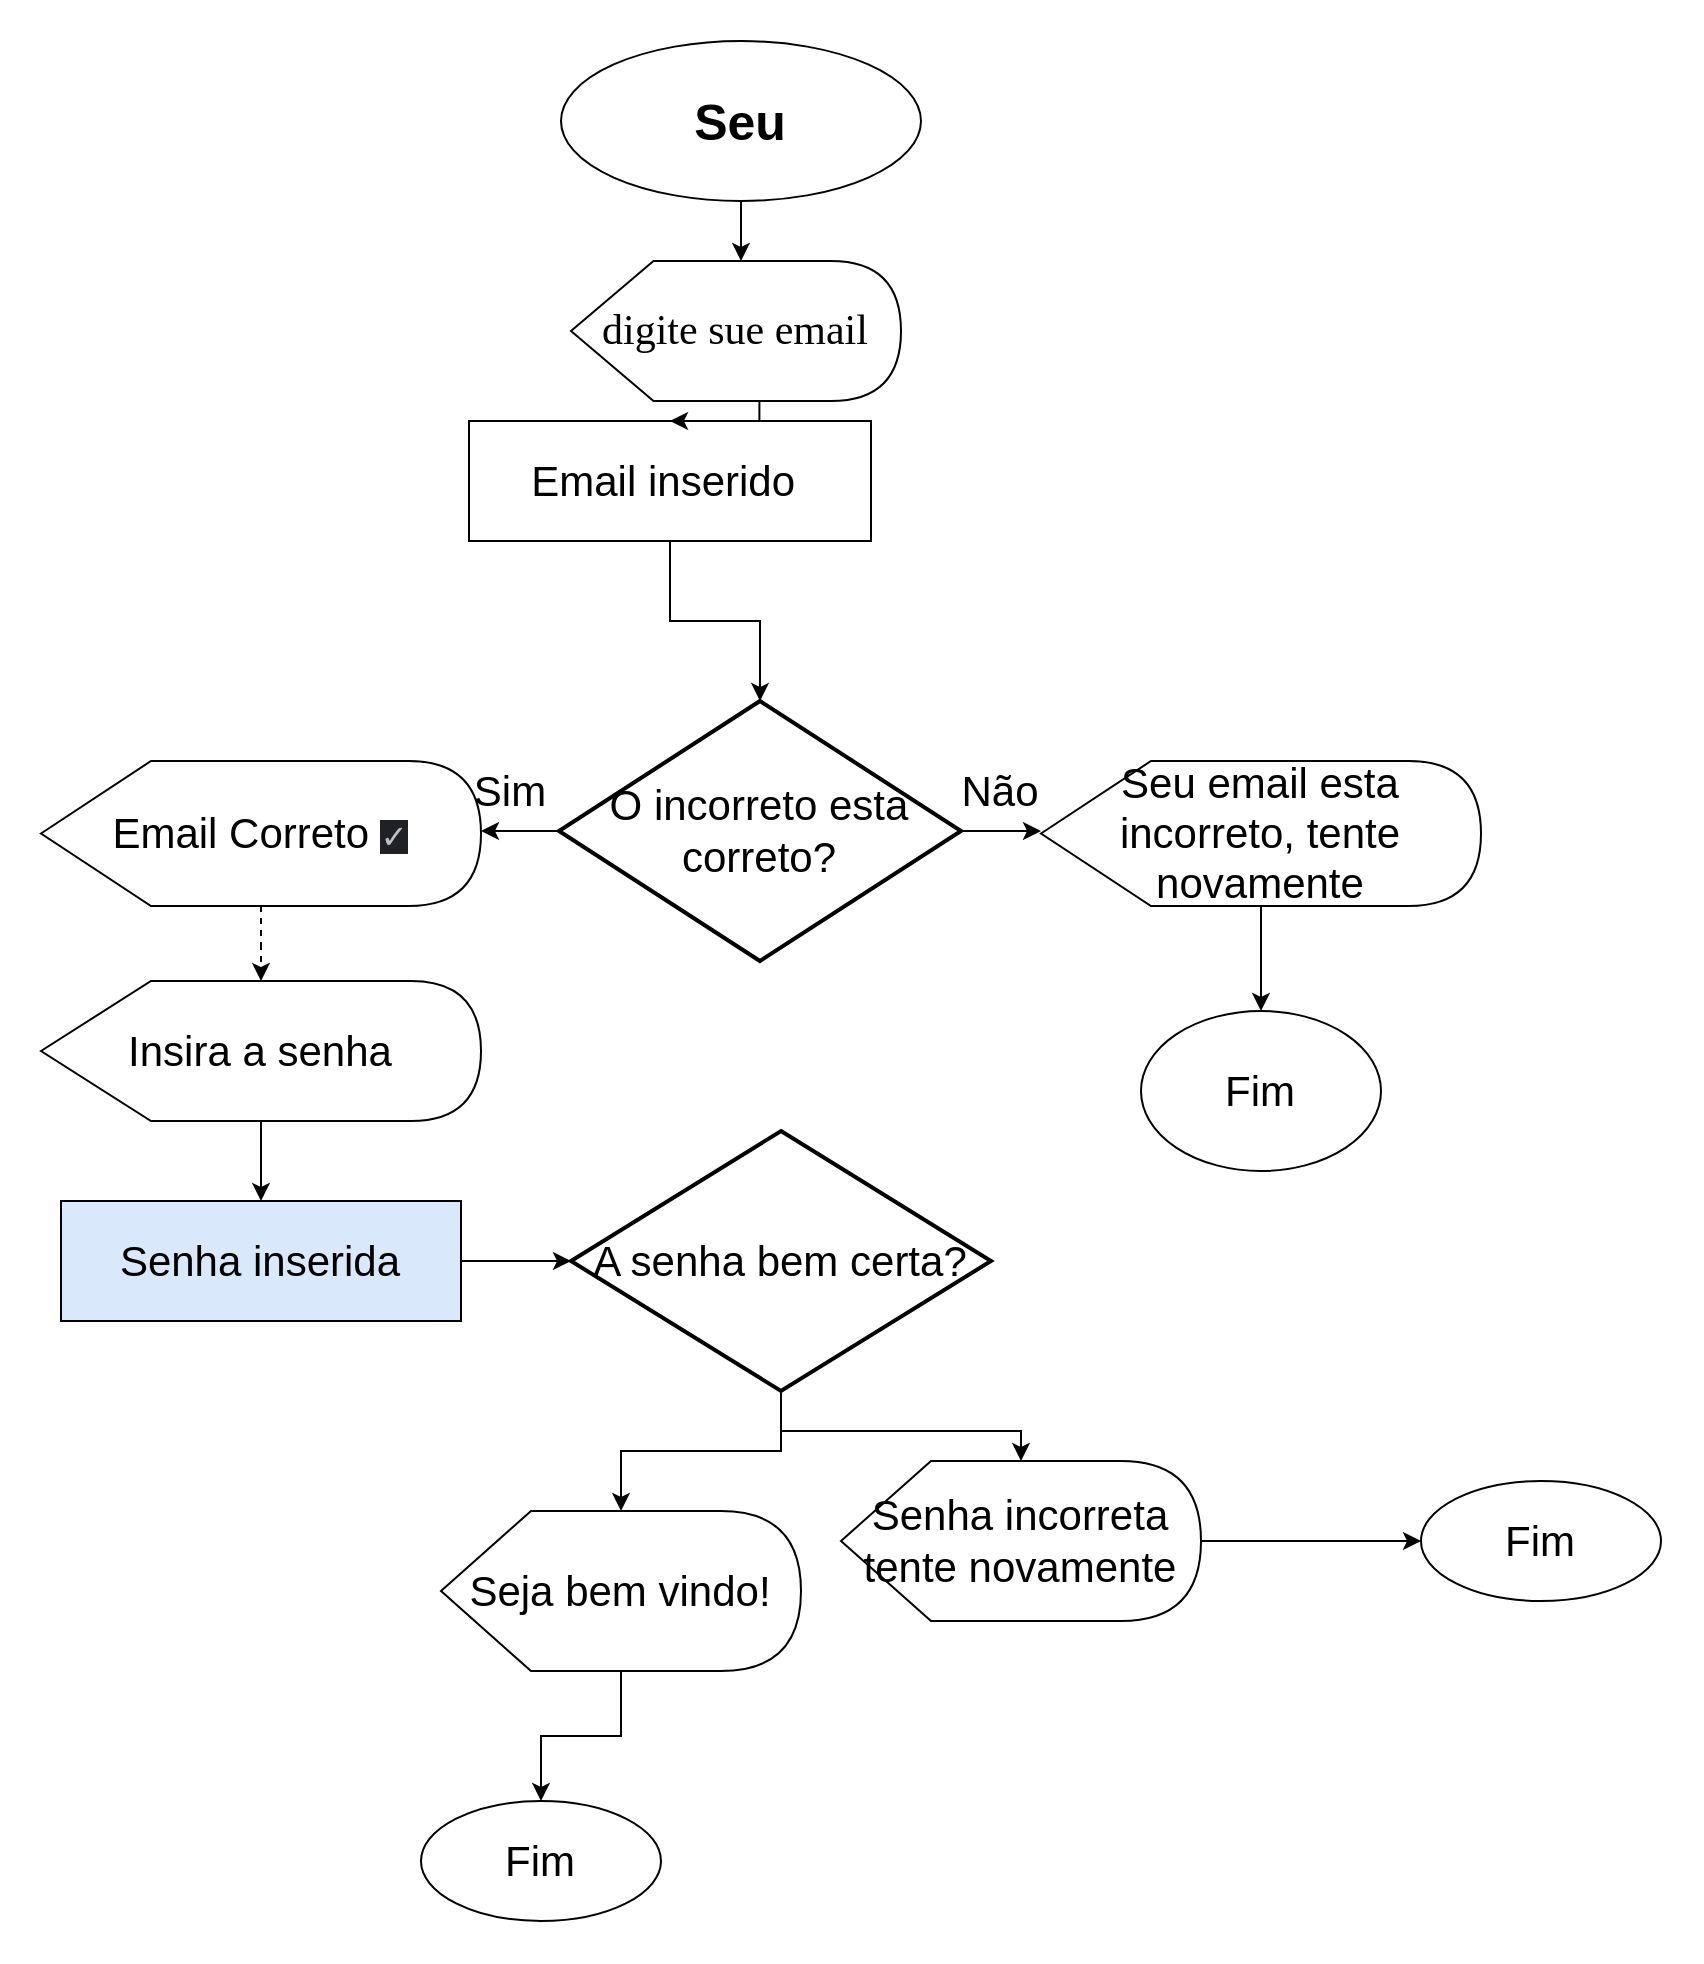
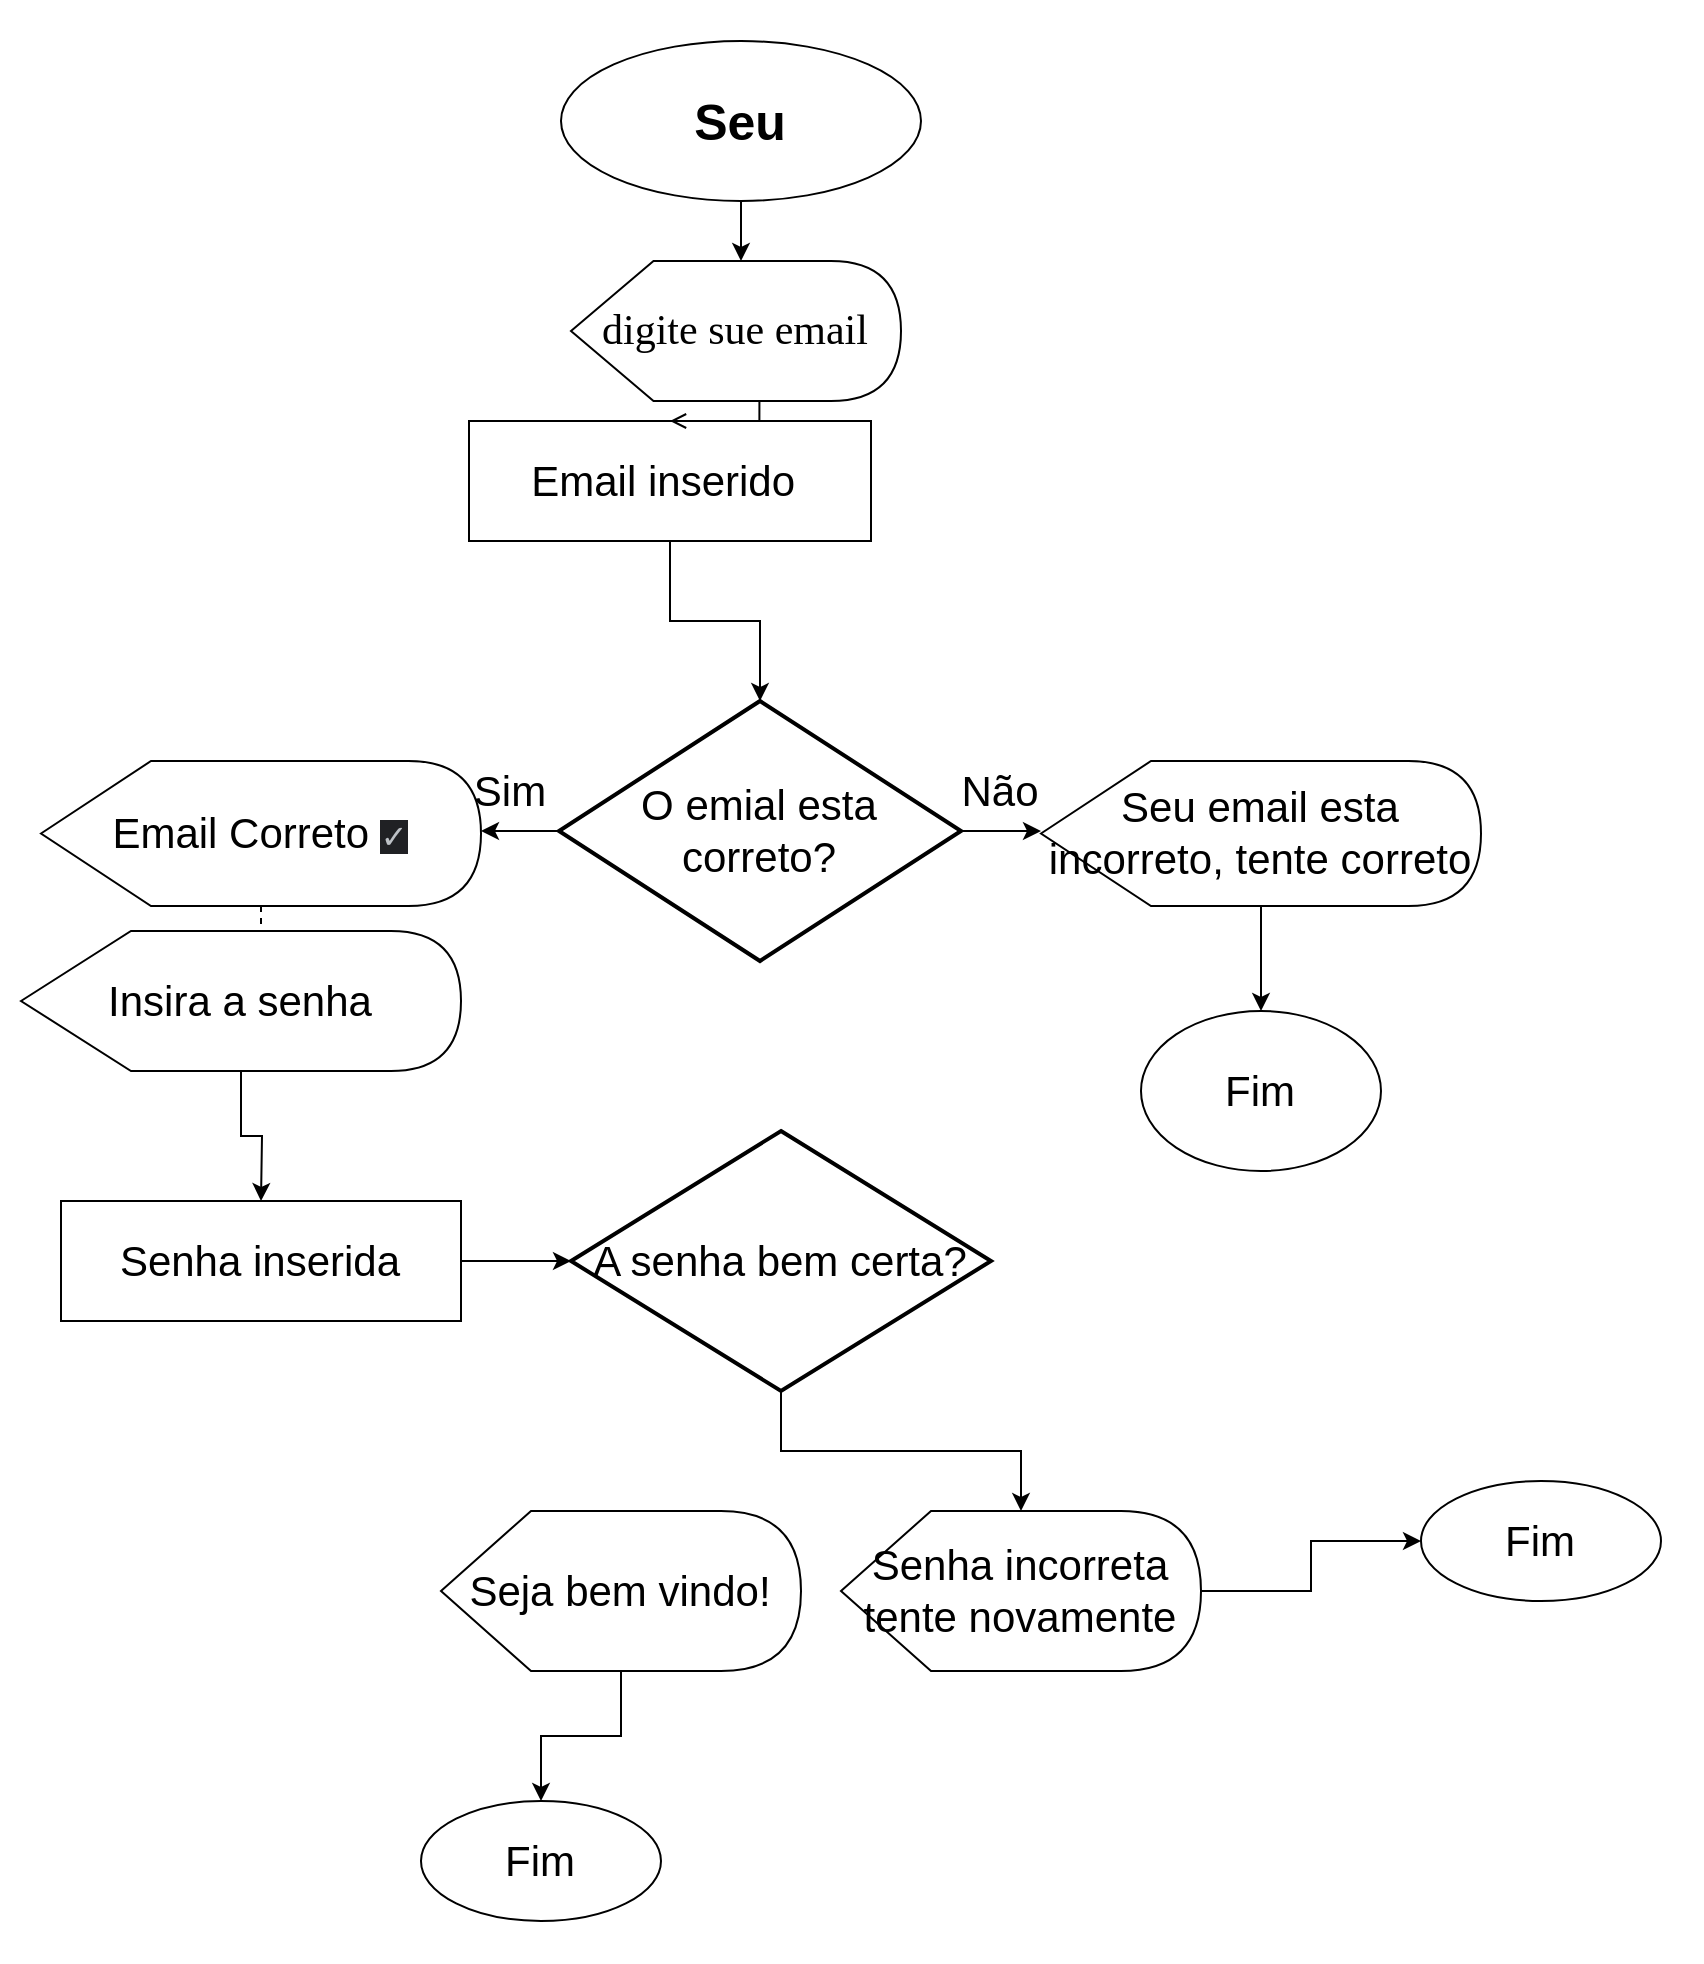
edge "digite sue email" -> "Email inserido": arrowhead classic -> open
node "O incorreto esta correto?": label "O incorreto esta correto?" -> "O emial esta correto?"
node "Seu email esta incorreto, tente novamente": label "Seu email esta incorreto, tente novamente" -> "Seu email esta incorreto, tente correto"
node "Insira a senha": moved (261, 1051) -> (241, 1001)
node "Senha inserida": fillcolor #dae8fc -> #ffffff
edge "A senha bem certa?" -> "Seja bem vindo!": removed
node "Senha incorreta tente novamente": moved (1021, 1541) -> (1021, 1591)
